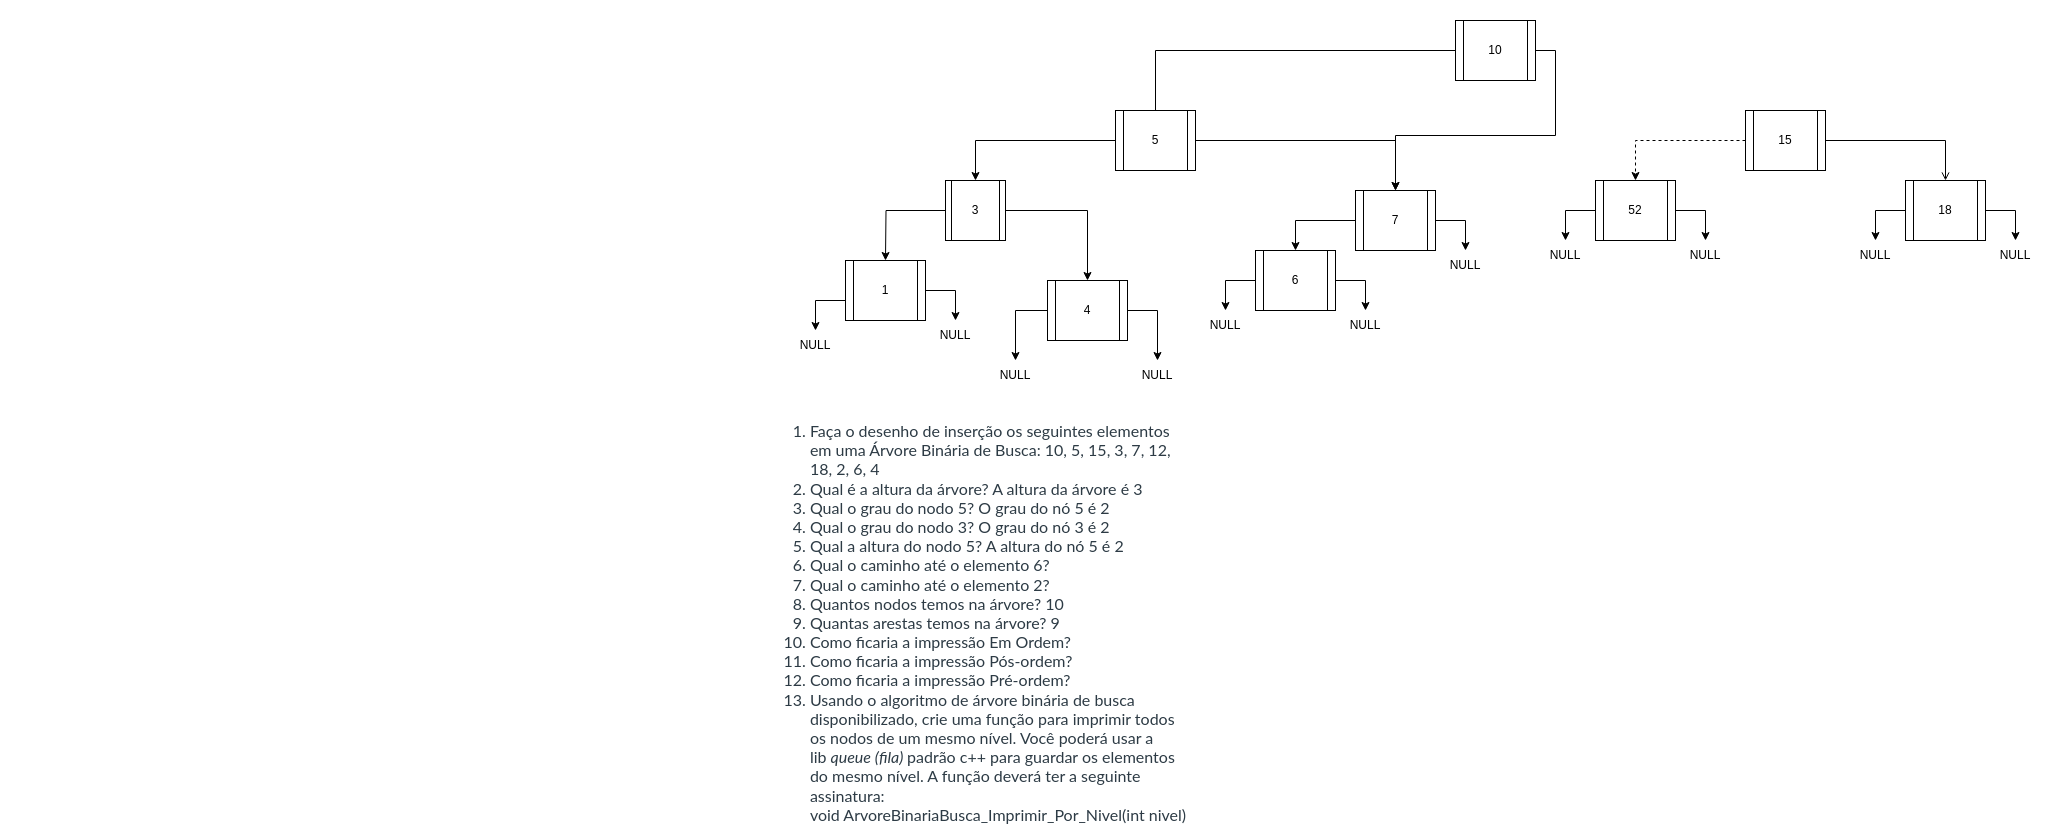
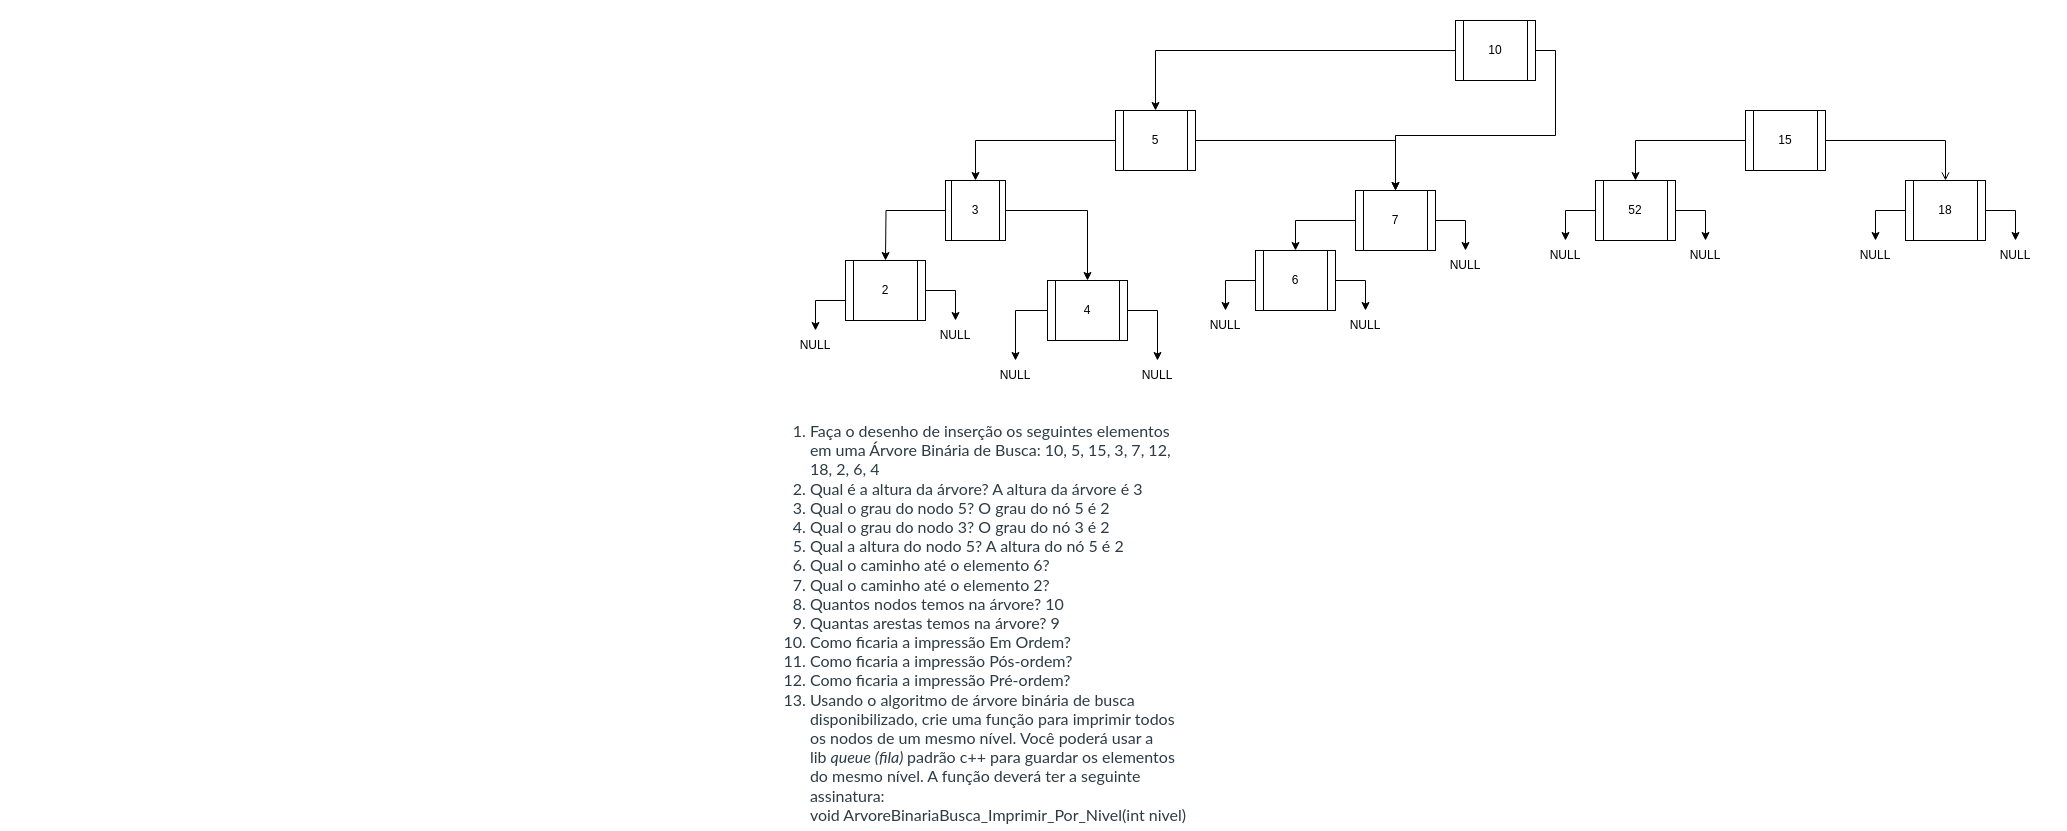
edge "10" -- "5": arrowhead none -> classic
edge "15" -> "52": style dashed -> solid
node "1": label "1" -> "2"
